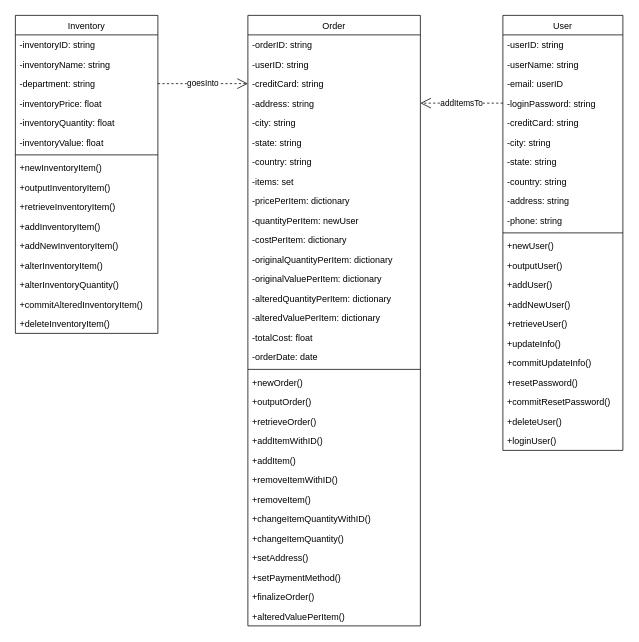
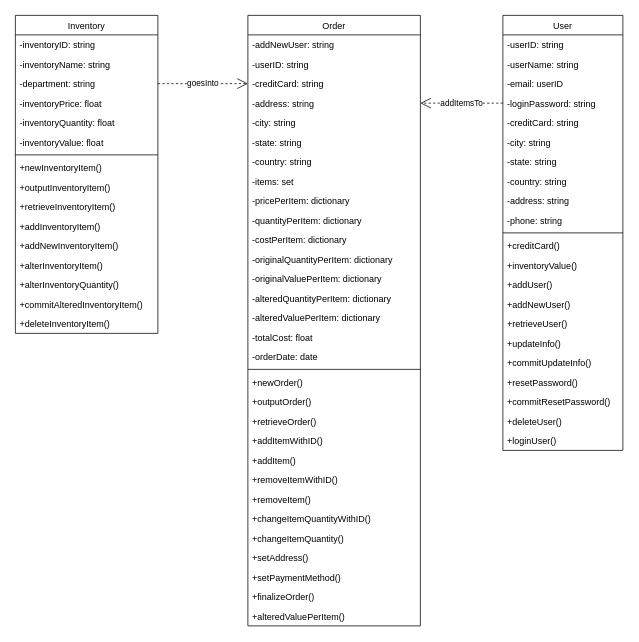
node "-orderID: string": label "-orderID: string" -> "-addNewUser: string"
node "-quantityPerItem: newUser": label "-quantityPerItem: newUser" -> "-quantityPerItem: dictionary"
node "+newUser()": label "+newUser()" -> "+creditCard()"
node "+outputUser()": label "+outputUser()" -> "+inventoryValue()"
